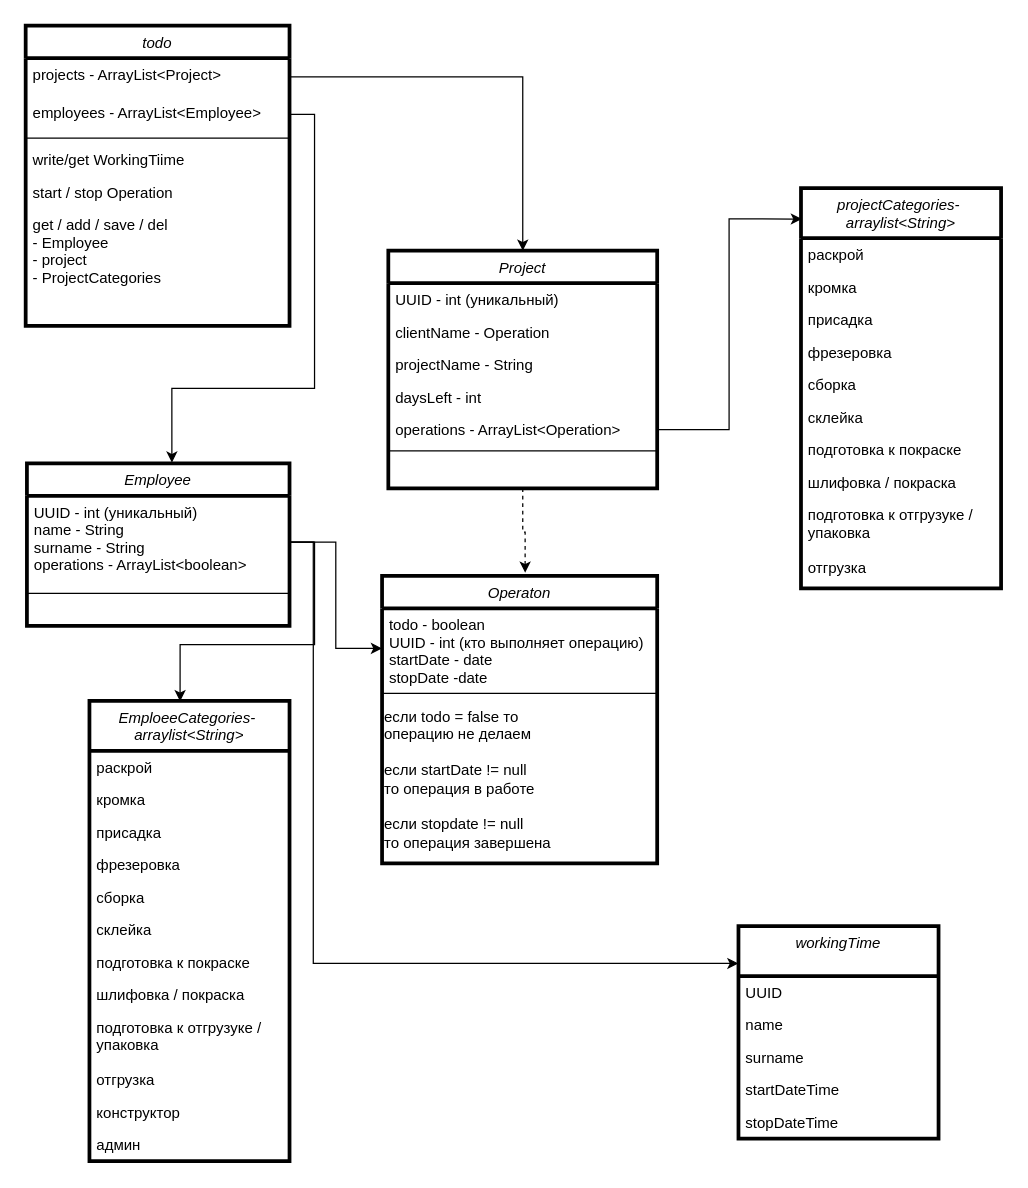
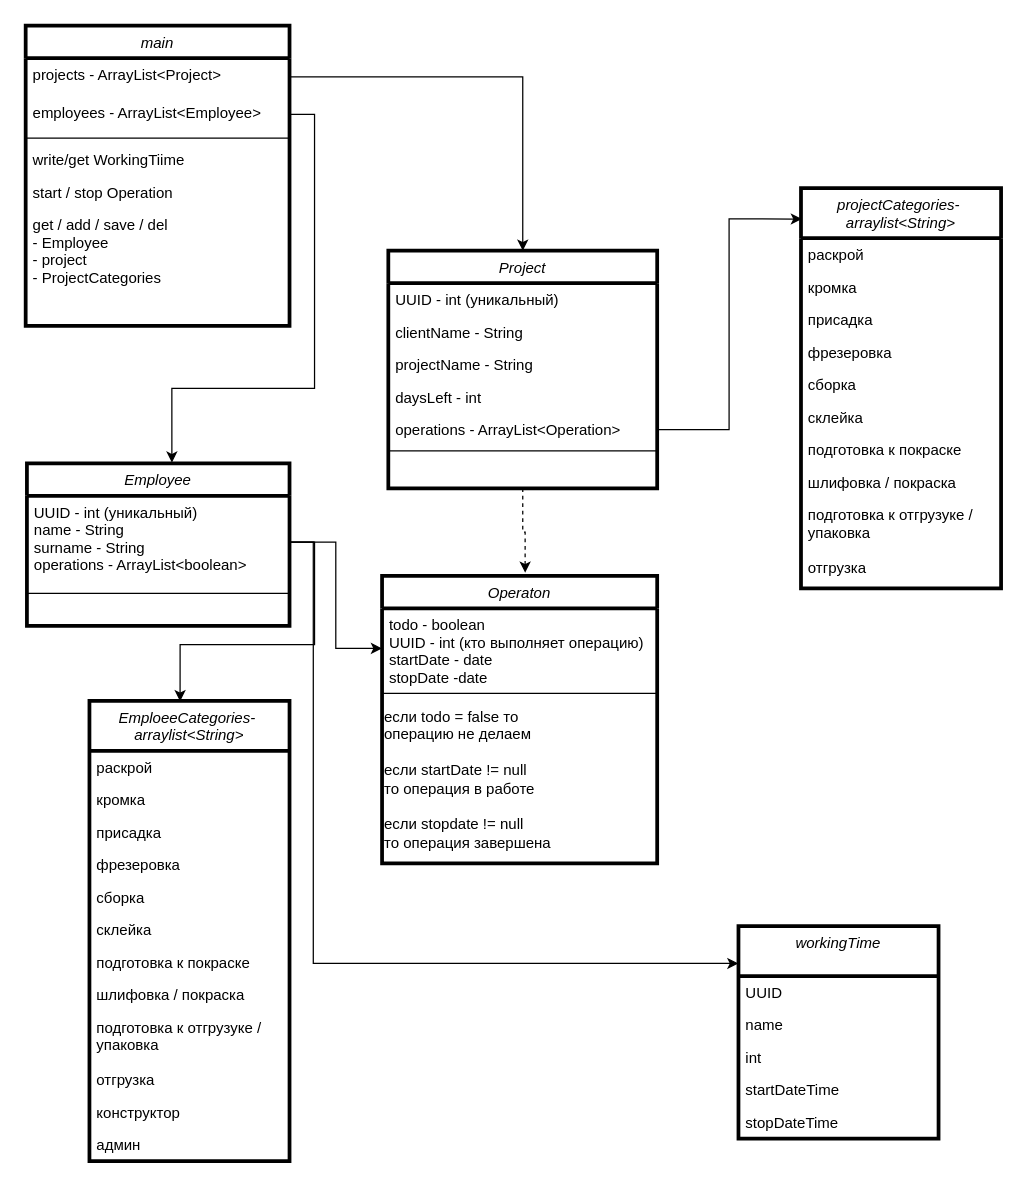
node "todo": label "todo" -> "main"
node "clientName - Operation": label "clientName - Operation" -> "clientName - String"
node "surname": label "surname" -> "int"
